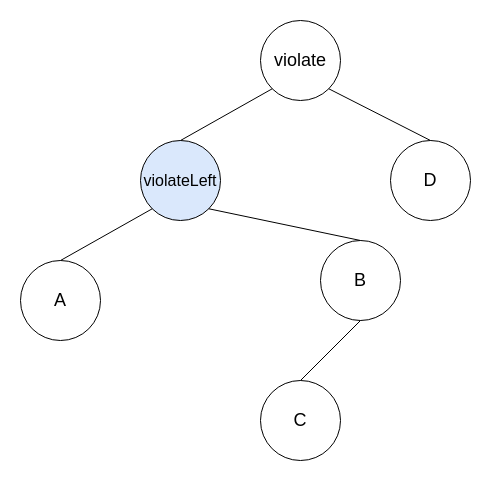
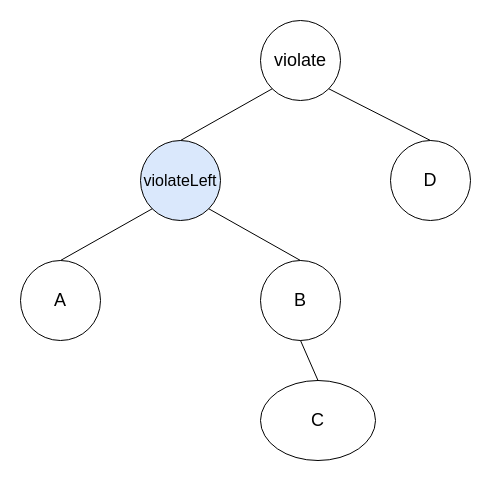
node "B": moved (361, 281) -> (301, 301)
node "C": size 80x80 -> 115x80
